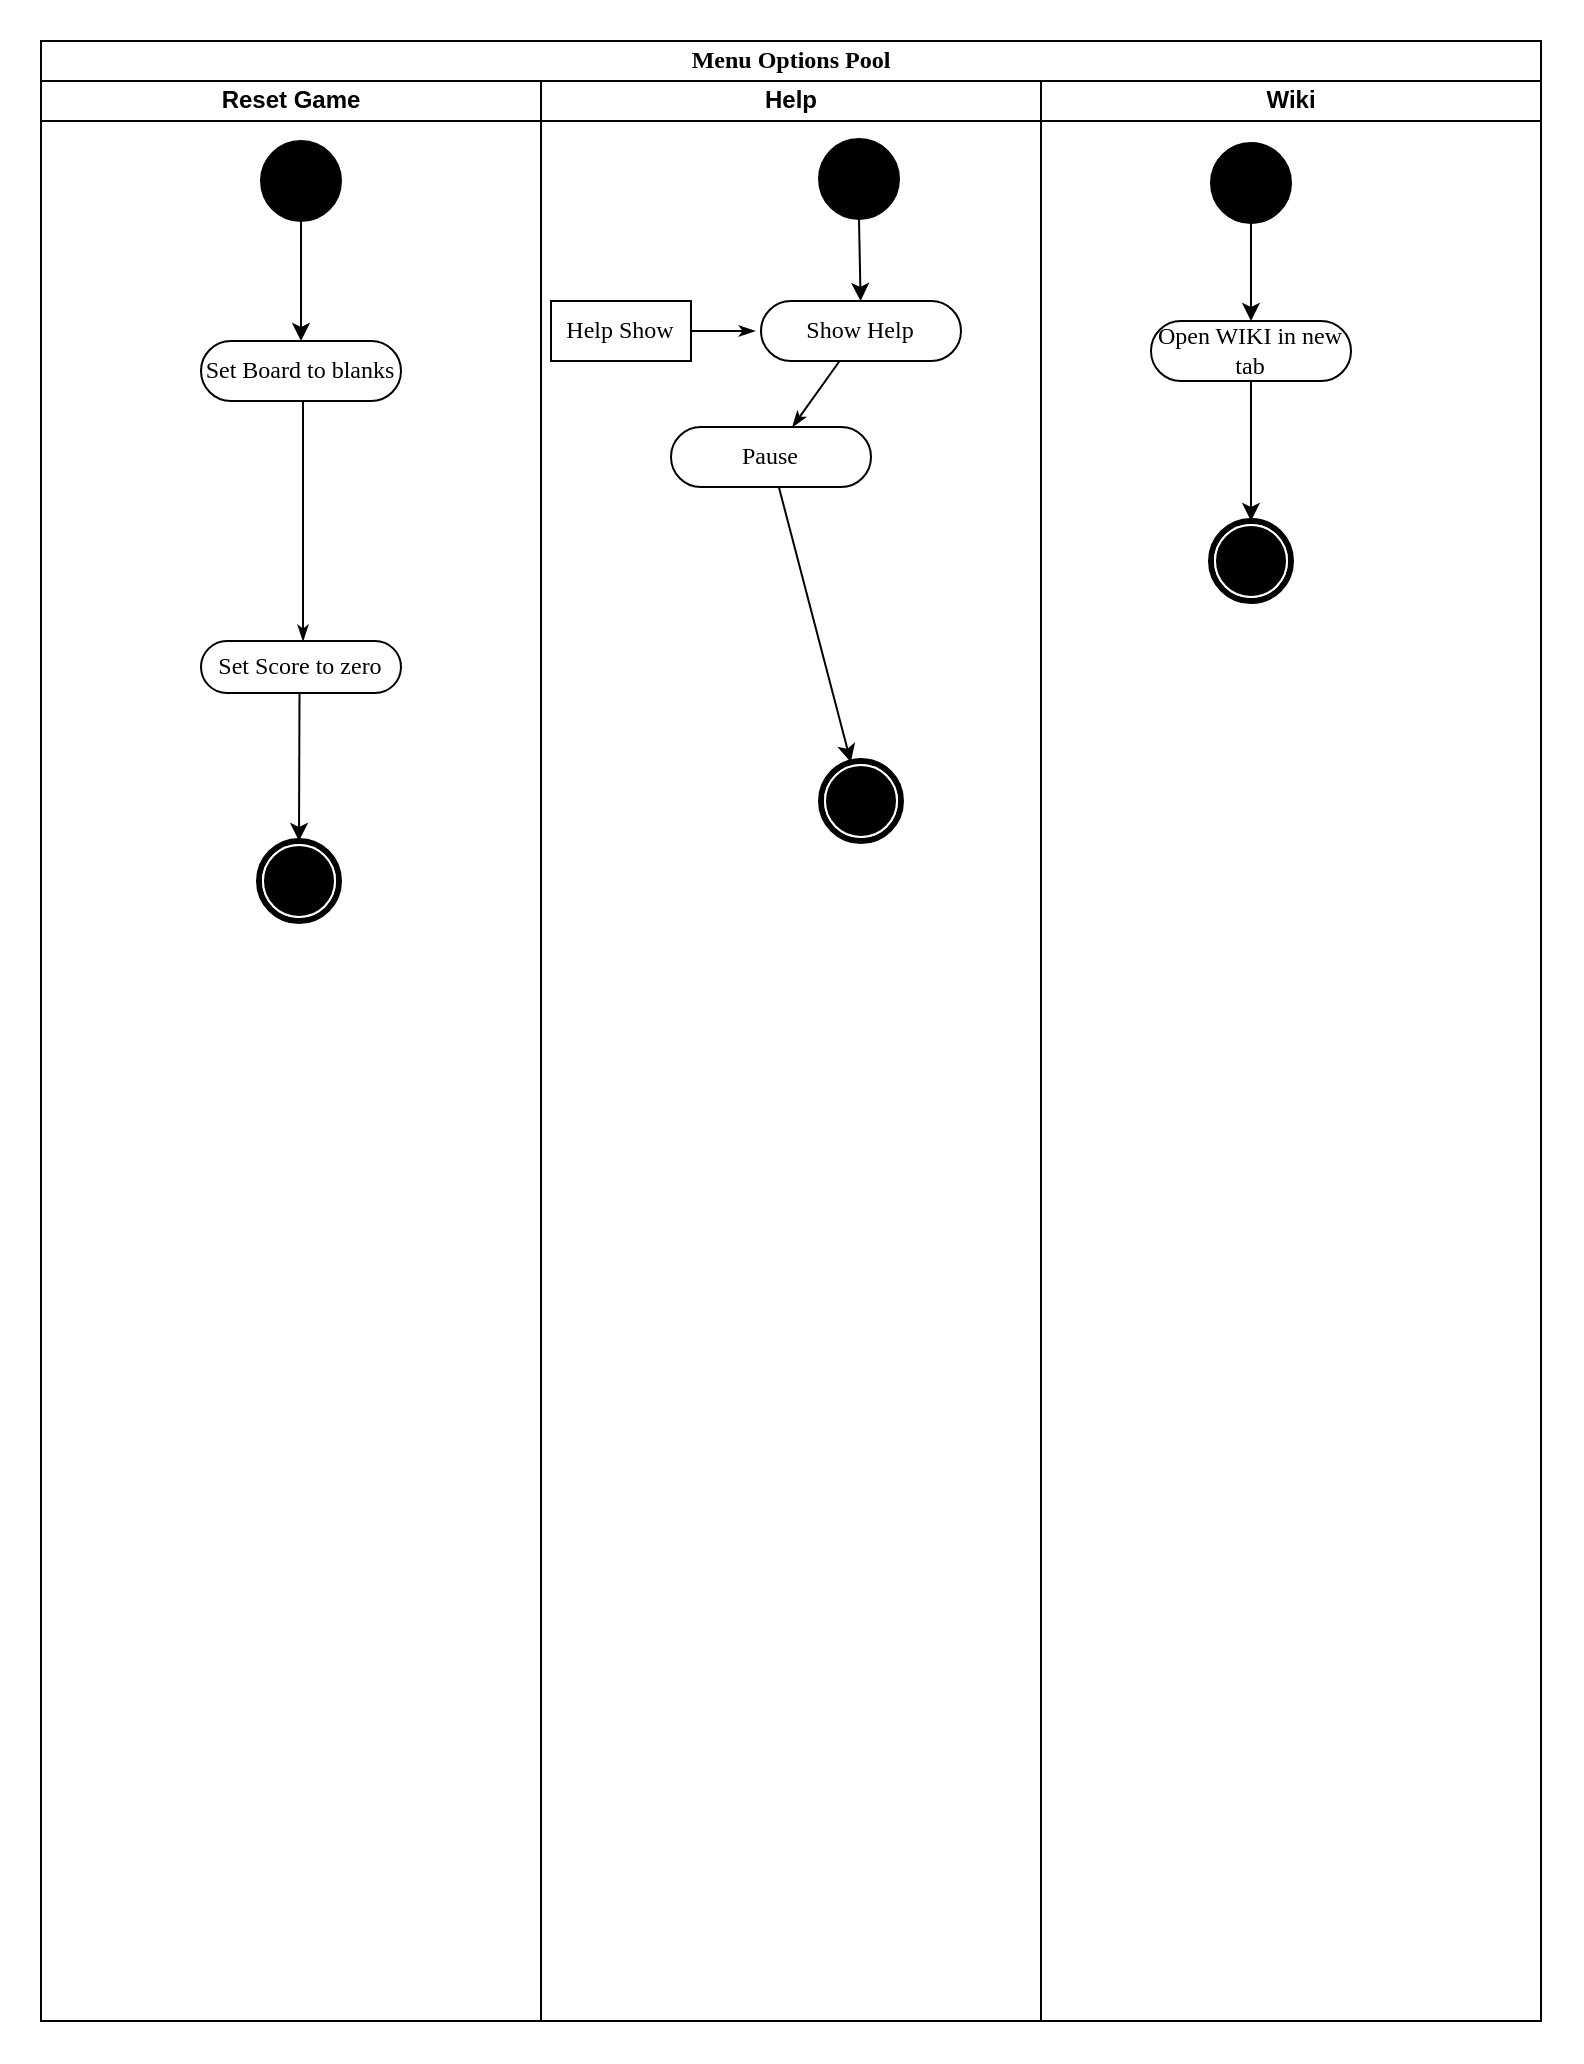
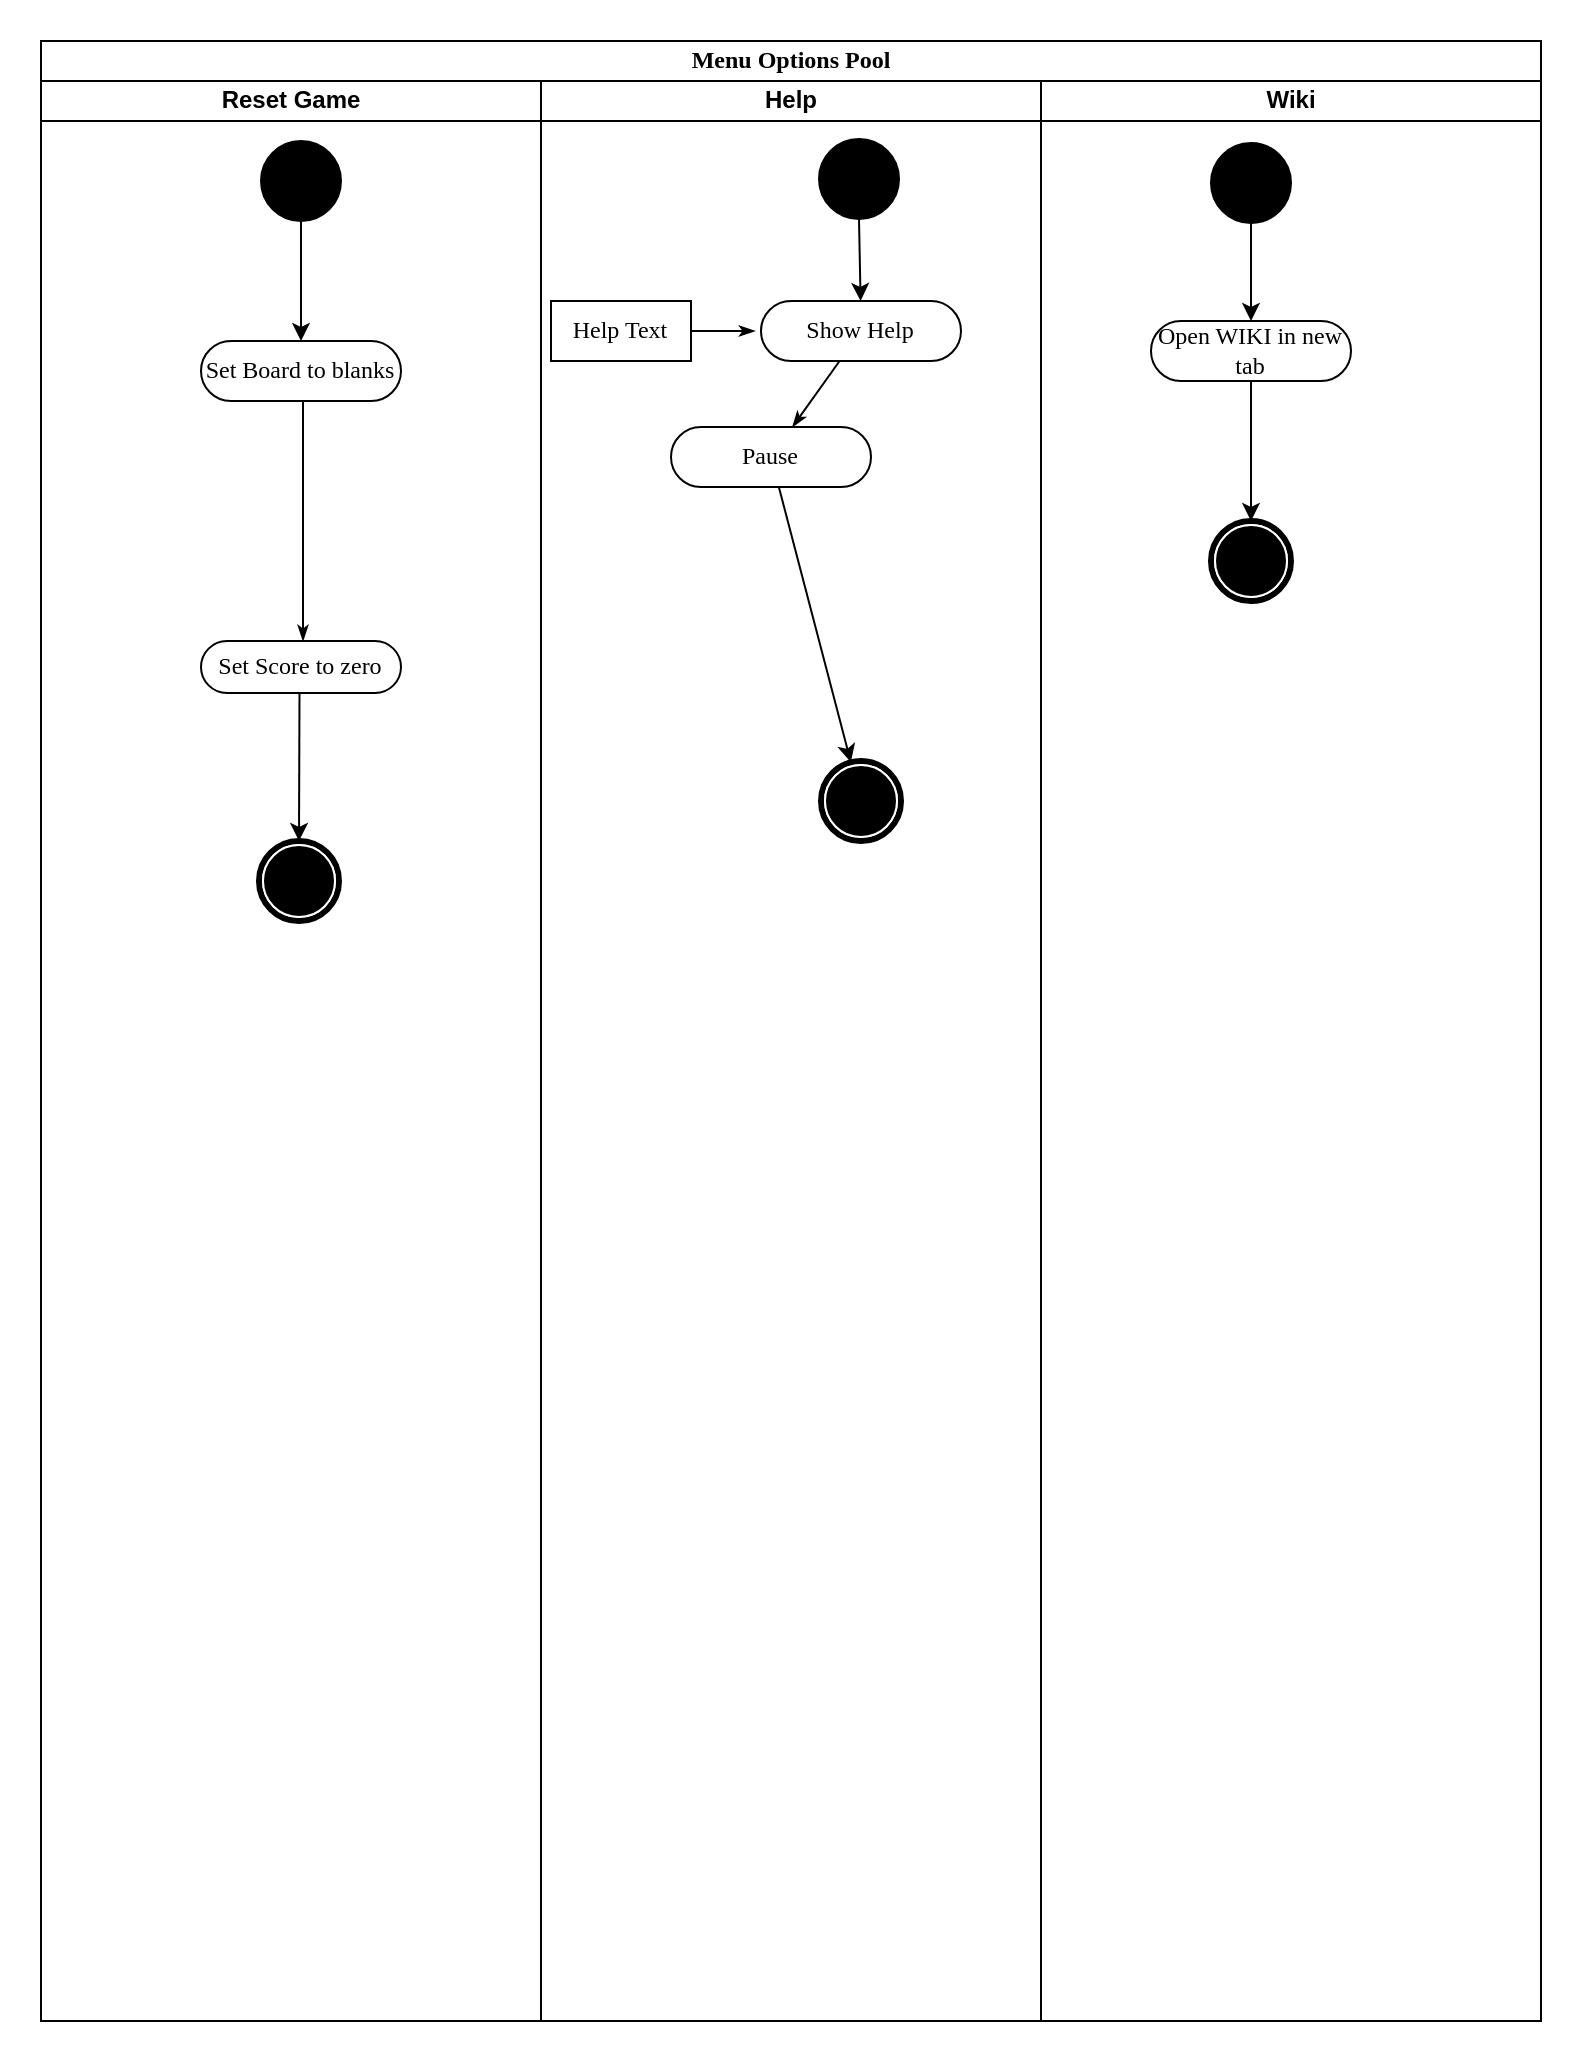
node "Help Show": label "Help Show" -> "Help Text"
